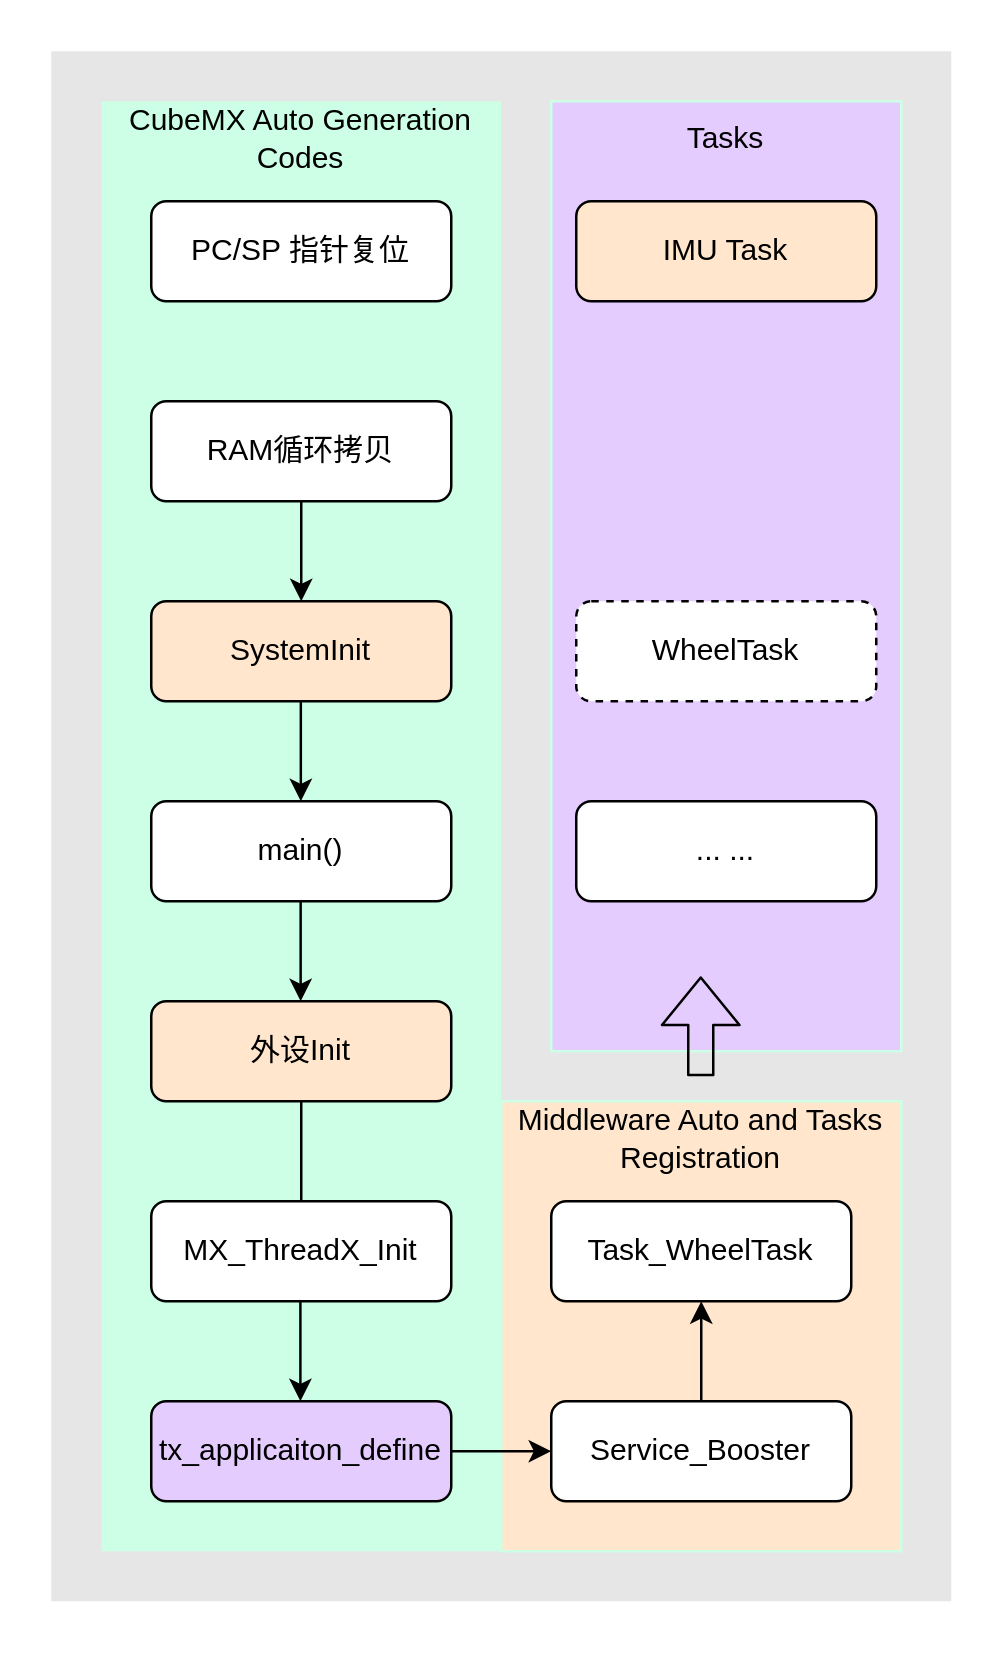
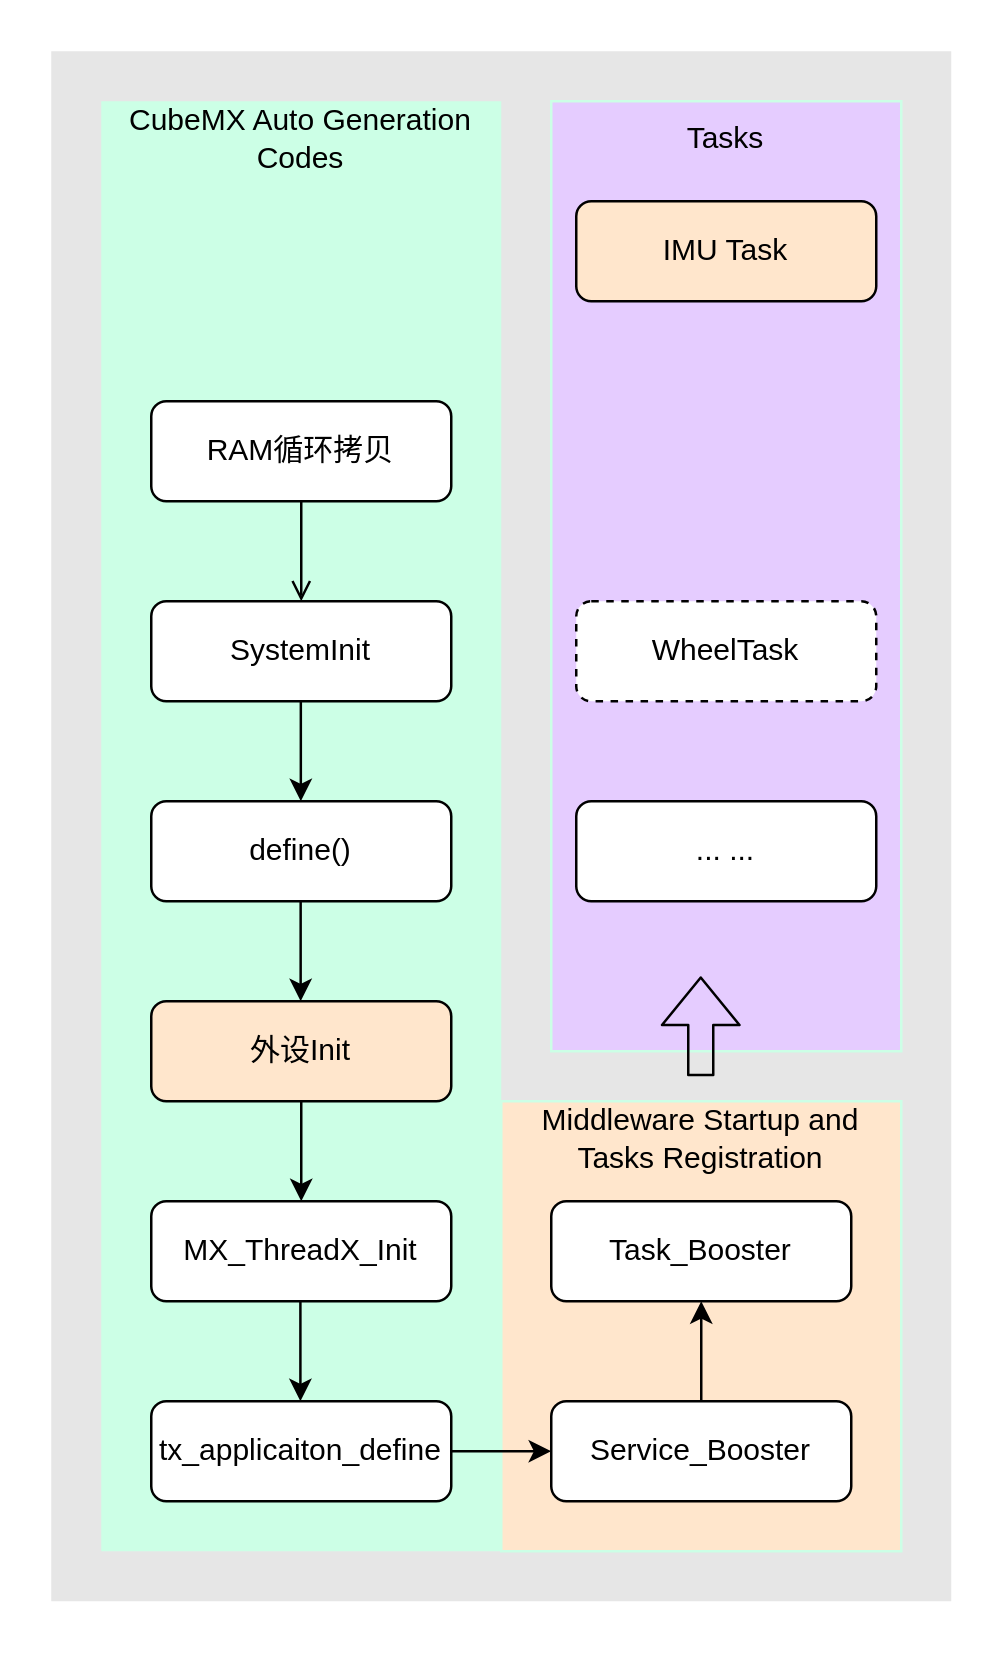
node "PC/SP 指针复位": removed
edge "RAM循环拷贝" -> "SystemInit": arrowhead classic -> open
node "SystemInit": fillcolor #ffe6cc -> #ffffff
node "main()": label "main()" -> "define()"
node "Middleware Auto and Tasks Registration": label "Middleware Auto and Tasks Registration" -> "Middleware Startup and Tasks Registration"
edge "外设Init" -- "MX_ThreadX_Init": arrowhead none -> classic
node "Task_WheelTask": label "Task_WheelTask" -> "Task_Booster"
node "tx_applicaiton_define": fillcolor #e5ccff -> #ffffff
